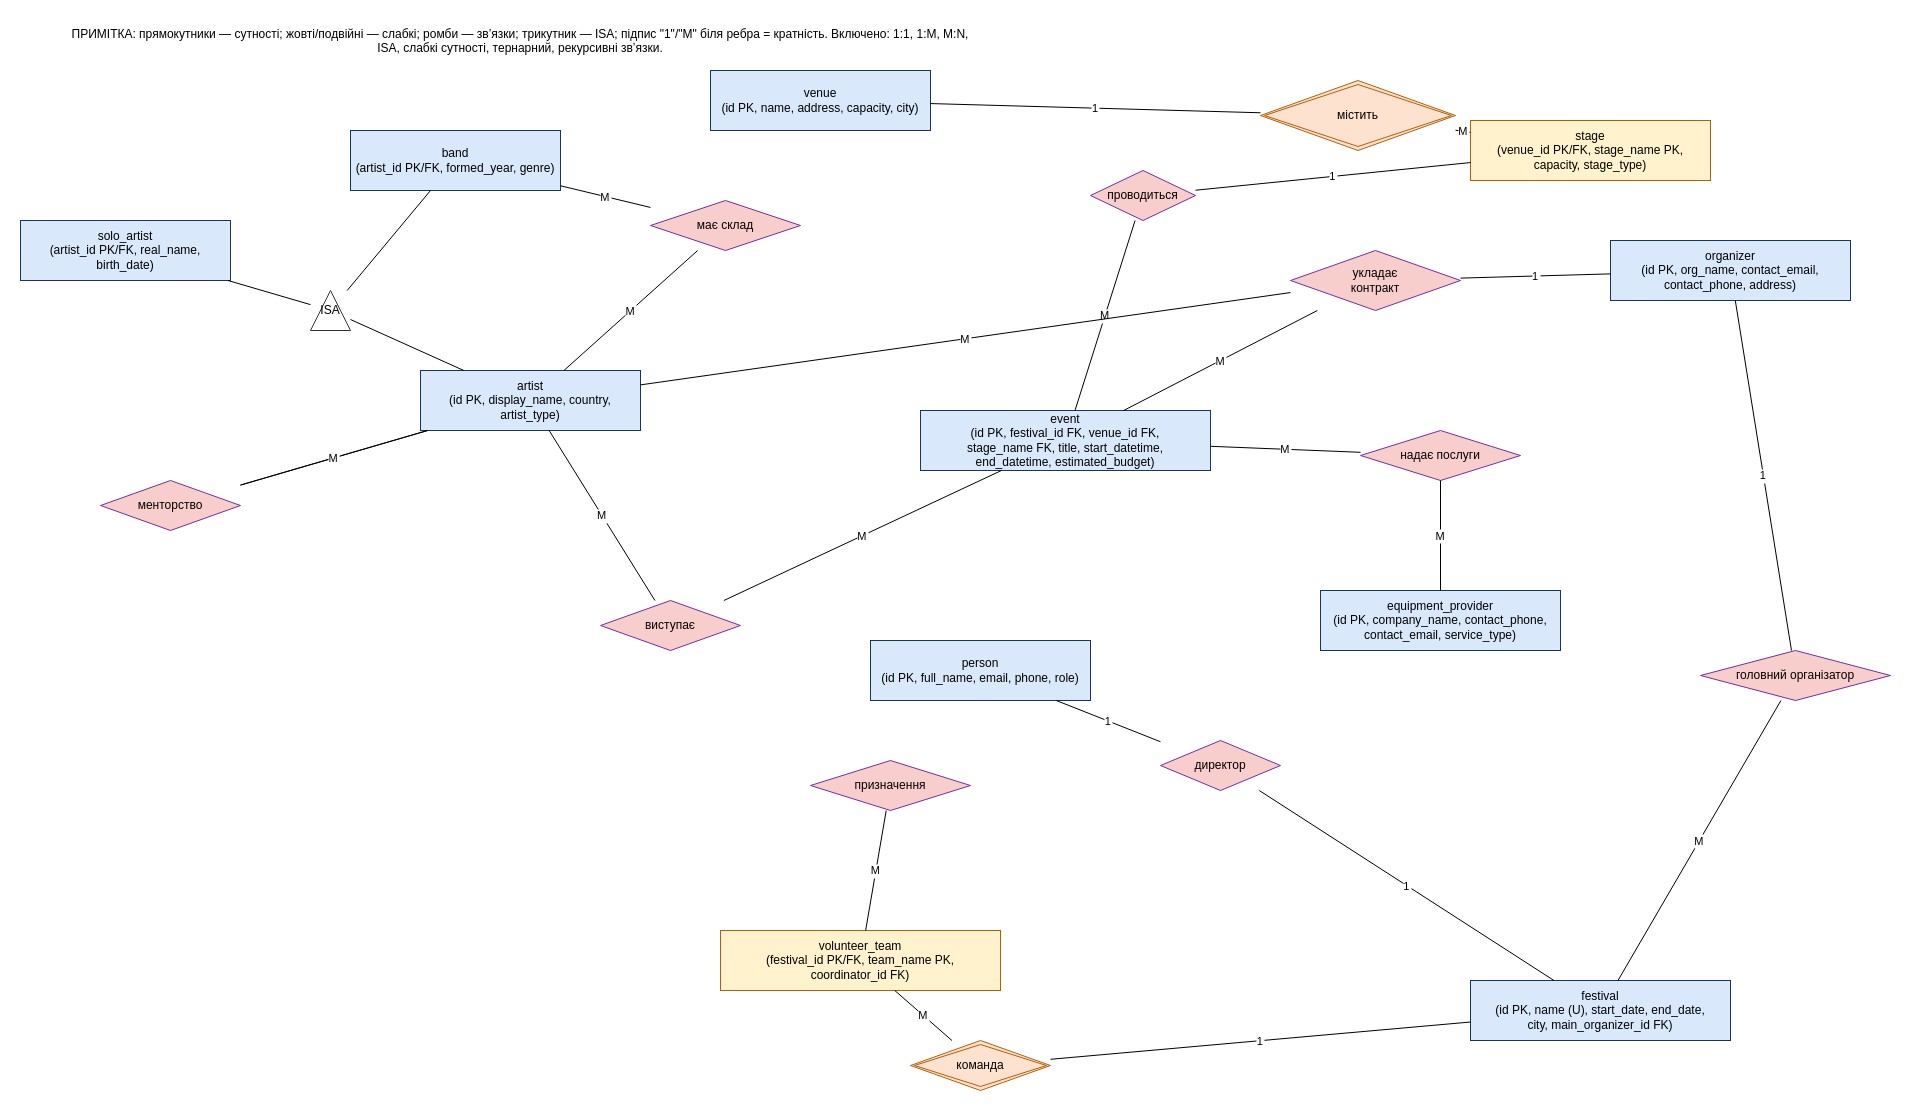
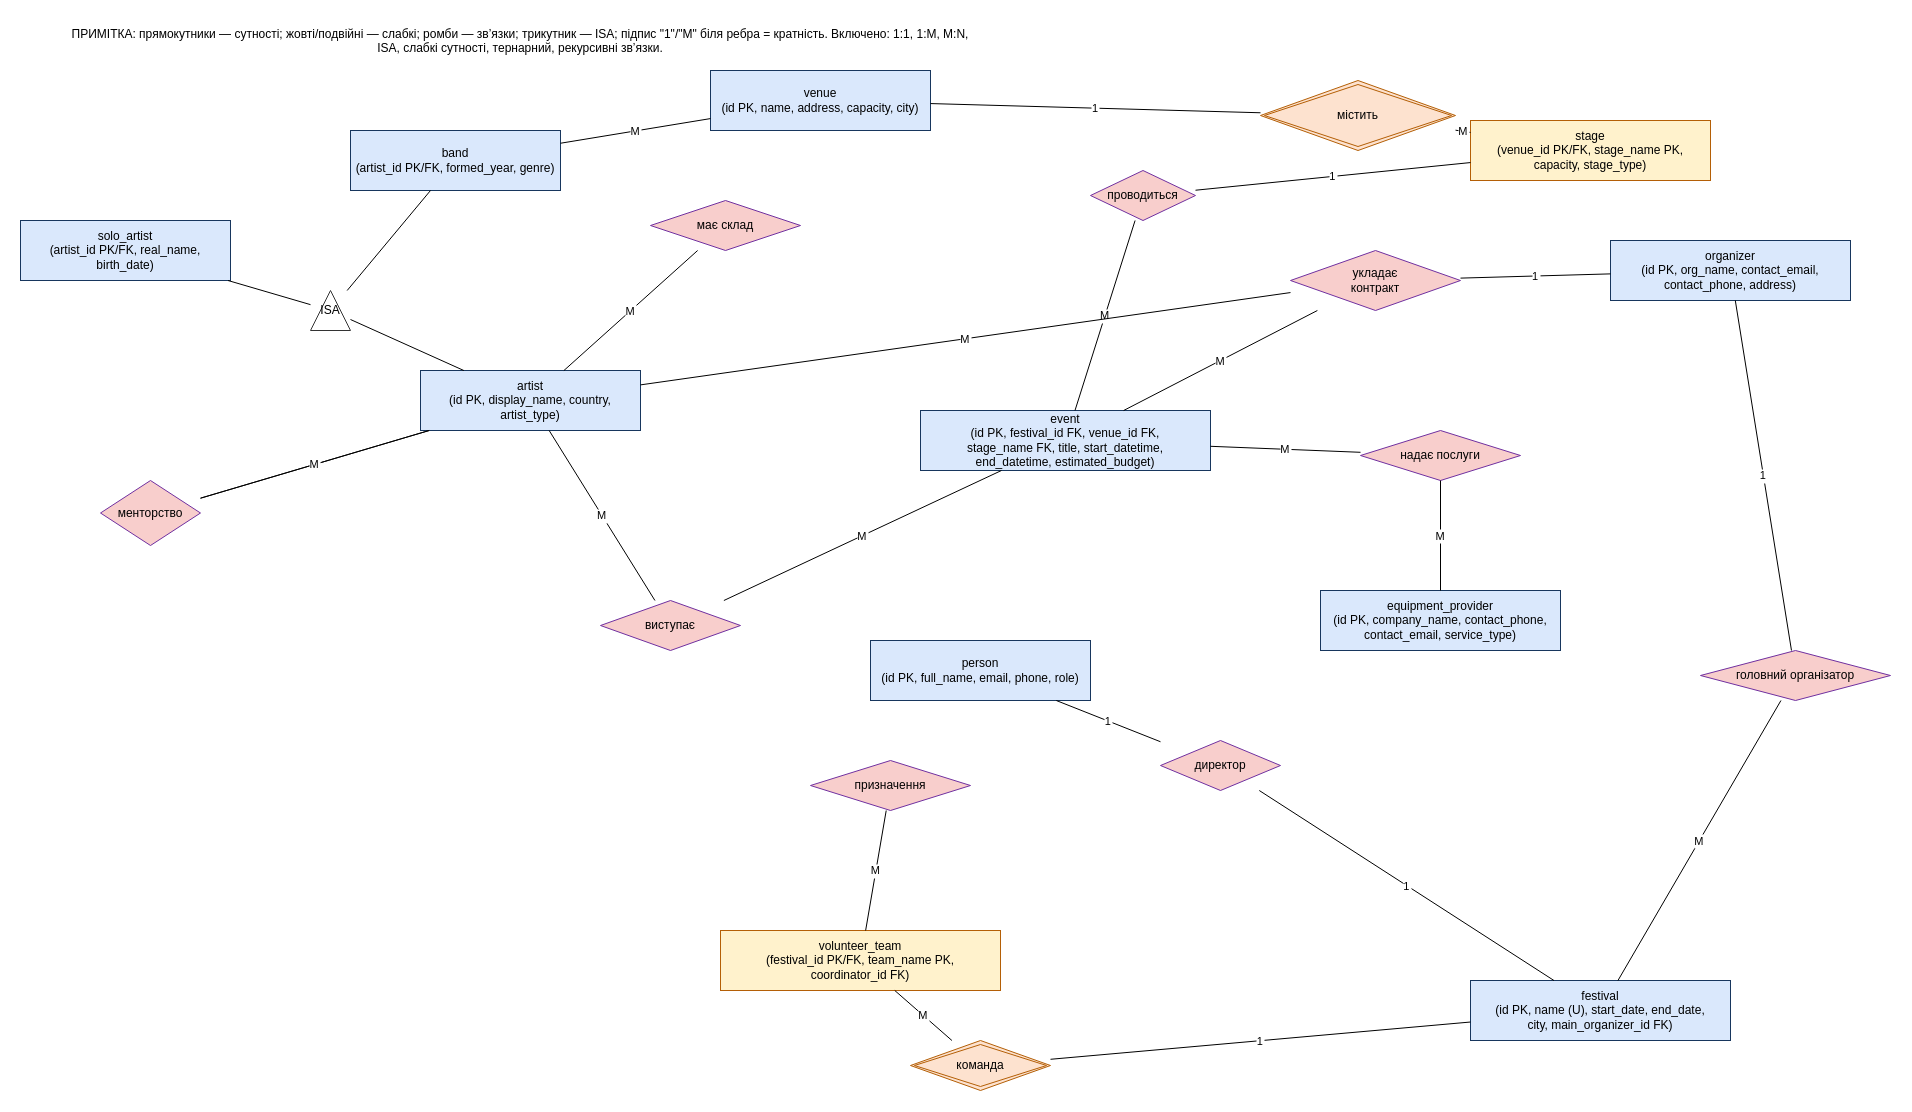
edge "band (artist_id PK/FK, formed_year, genre)" -- "має склад": now "band (artist_id PK/FK, formed_year, genre)" -- "venue (id PK, name, address, capacity, city)"
node "менторство": size 140x50 -> 100x65
